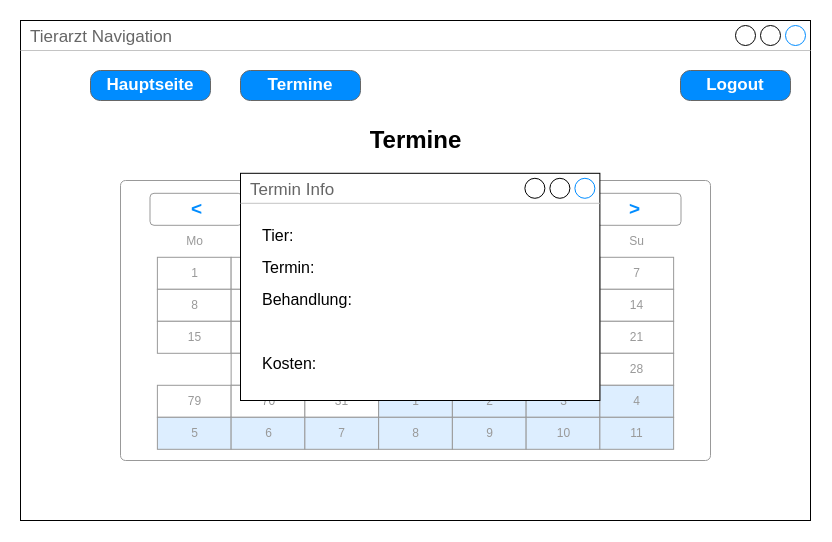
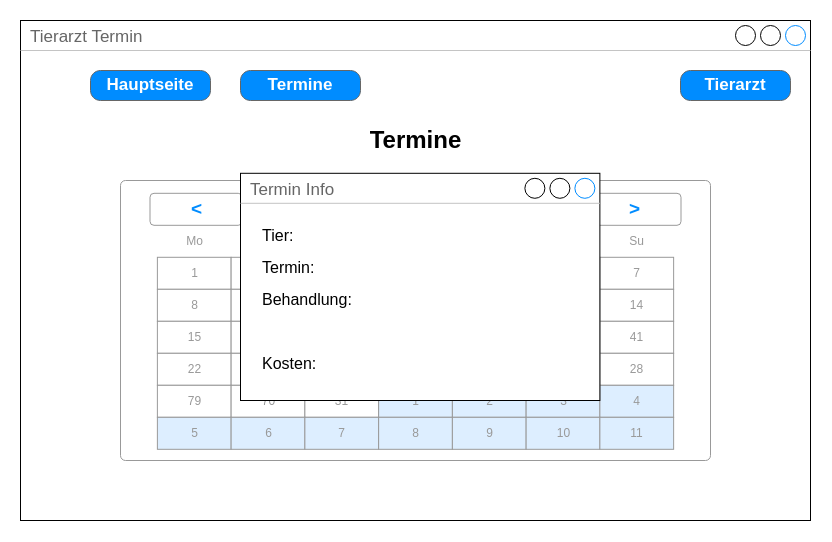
node "Tierarzt Navigation": label "Tierarzt Navigation" -> "Tierarzt Termin"
node "Logout": label "Logout" -> "Tierarzt"
node "21": label "21" -> "41"
node "22": added
